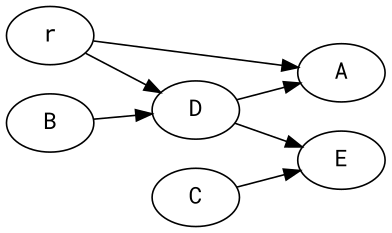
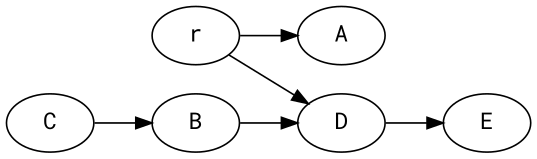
edge "D" -> "A": removed
edge "C" -> "E": now "C" -> "B"
